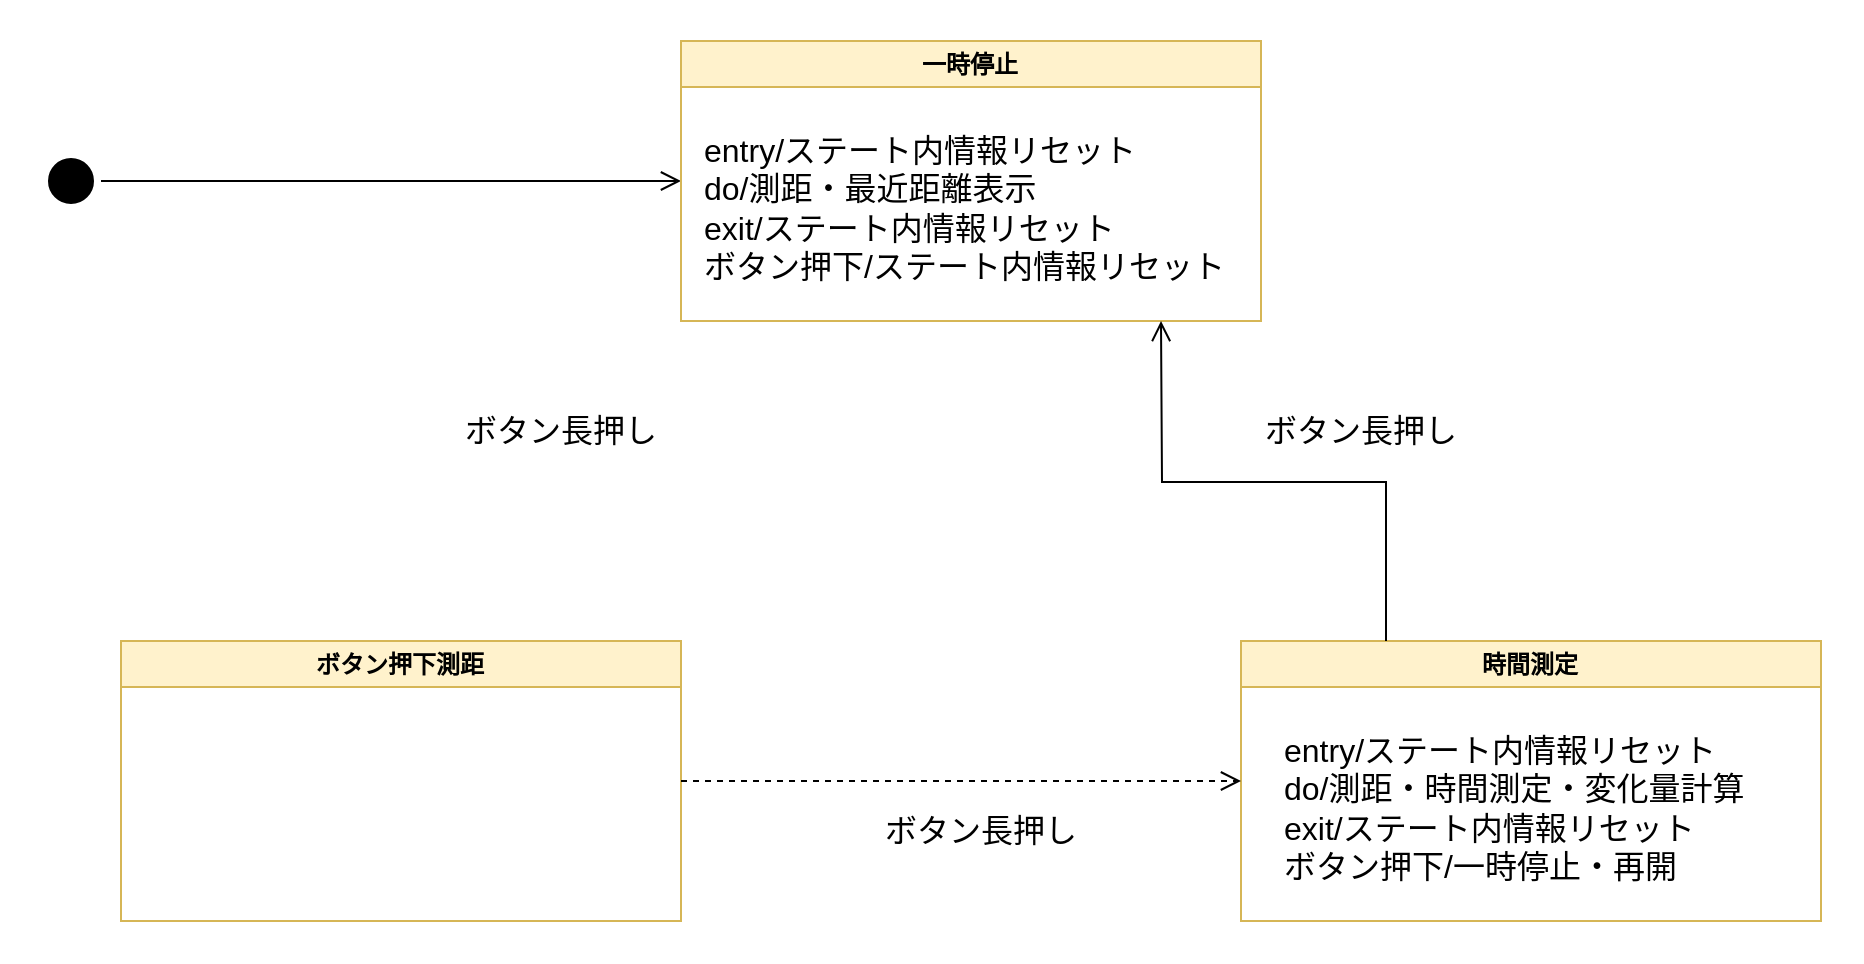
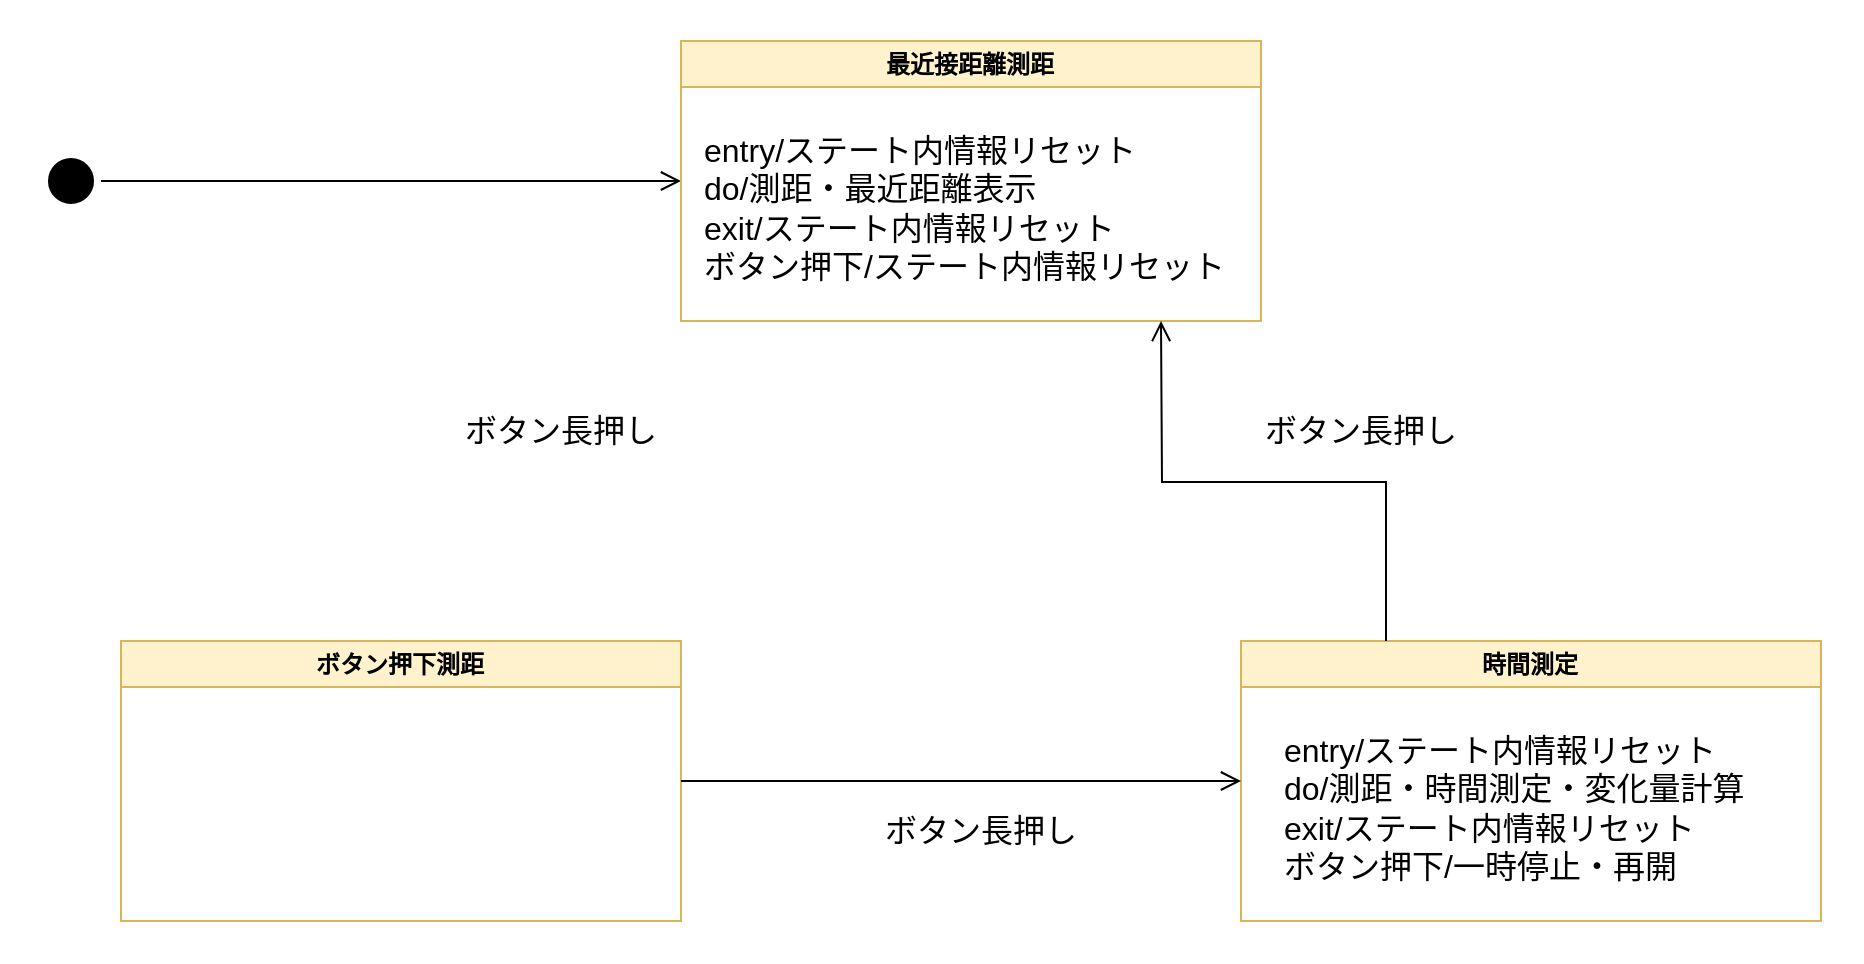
node "一時停止": label "一時停止" -> "最近接距離測距"
edge "ボタン押下測距" -> "時間測定": style dashed -> solid
